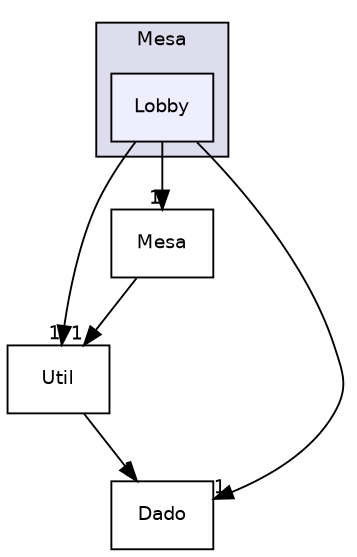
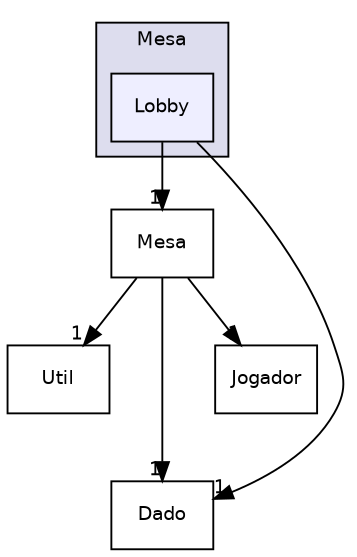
edge "Lobby" -> "Util": removed
node "Jogador": added
edge "Util" -> "Dado": now "Mesa" -> "Dado"
